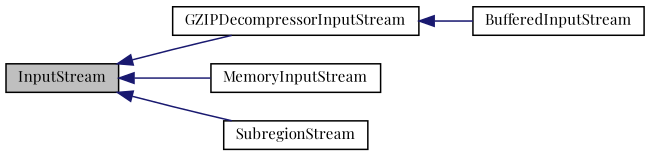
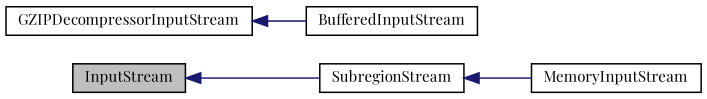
edge "GZIPDecompressorInputStream" -> "InputStream": removed
edge "MemoryInputStream" -> "InputStream": now "MemoryInputStream" -> "SubregionStream"
